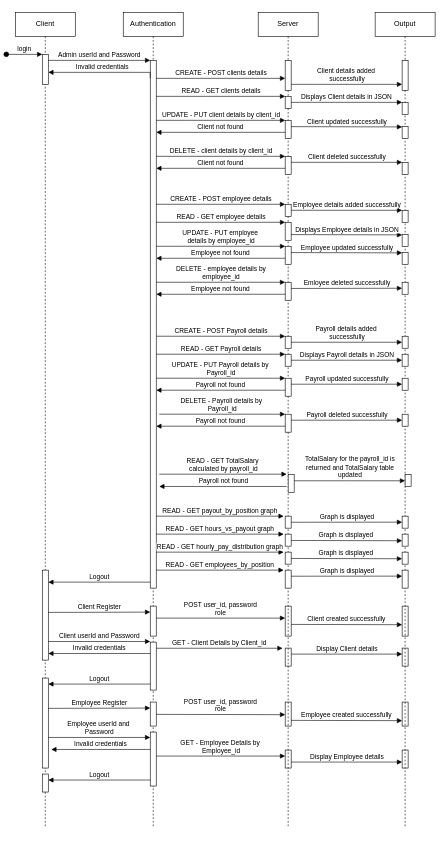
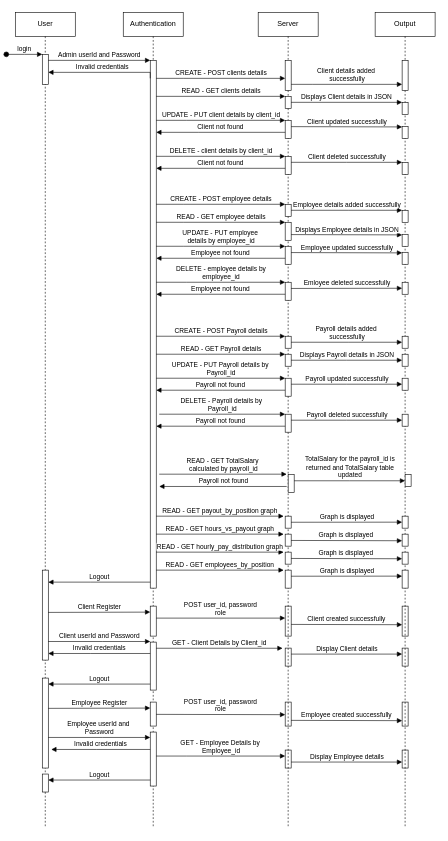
node "Client": label "Client" -> "User"
